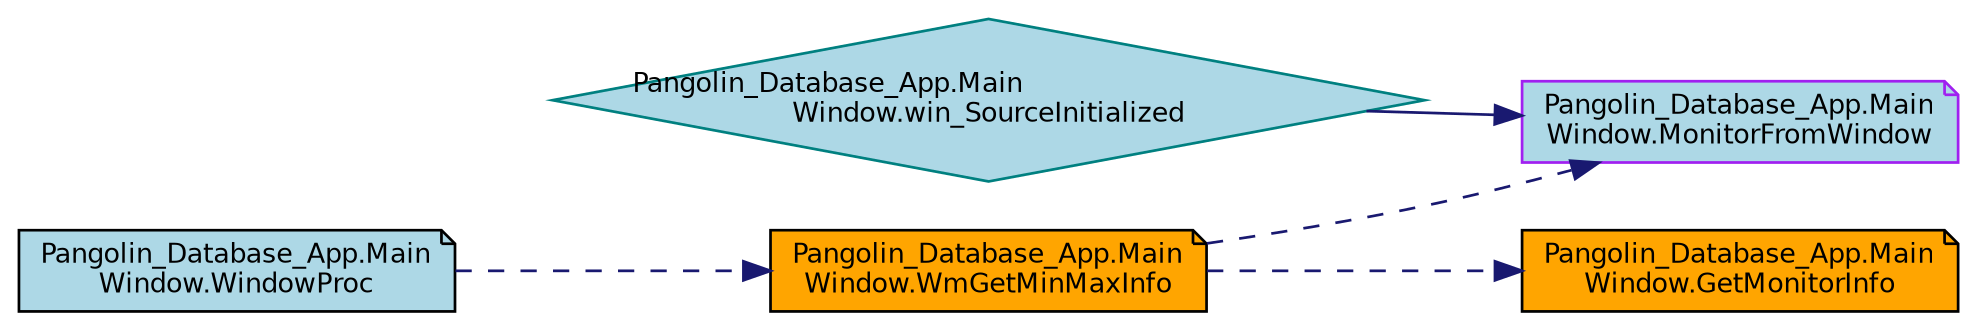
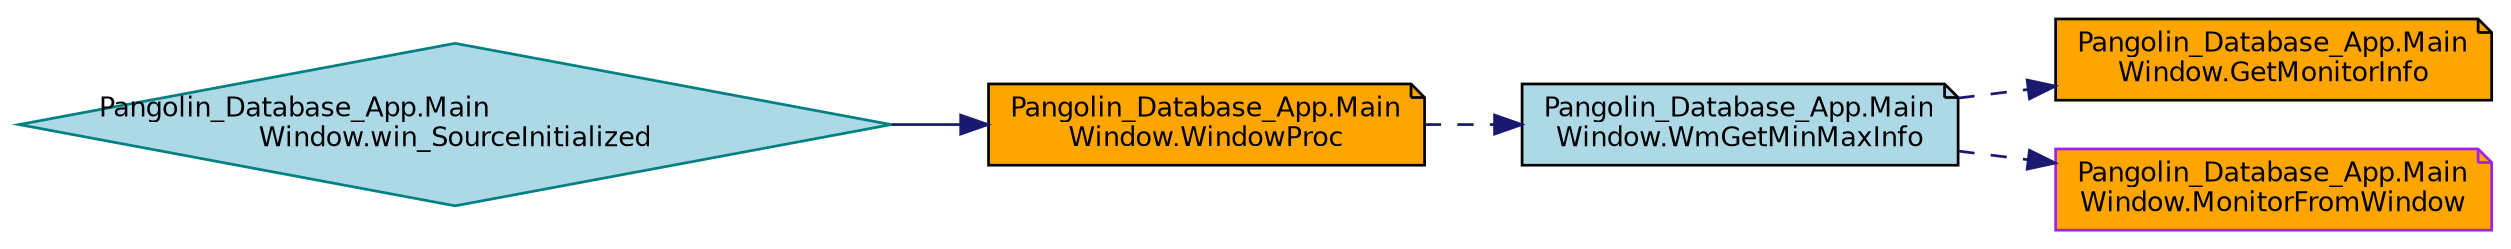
edge "Pangolin_Database_App.Main Window.win_SourceInitialized" -> "Pangolin_Database_App.Main Window.MonitorFromWindow": now "Pangolin_Database_App.Main Window.win_SourceInitialized" -> "Pangolin_Database_App.Main Window.WindowProc"
node "Pangolin_Database_App.Main Window.MonitorFromWindow": fillcolor lightblue -> orange
node "Pangolin_Database_App.Main Window.WindowProc": fillcolor lightblue -> orange
node "Pangolin_Database_App.Main Window.WmGetMinMaxInfo": fillcolor orange -> lightblue
